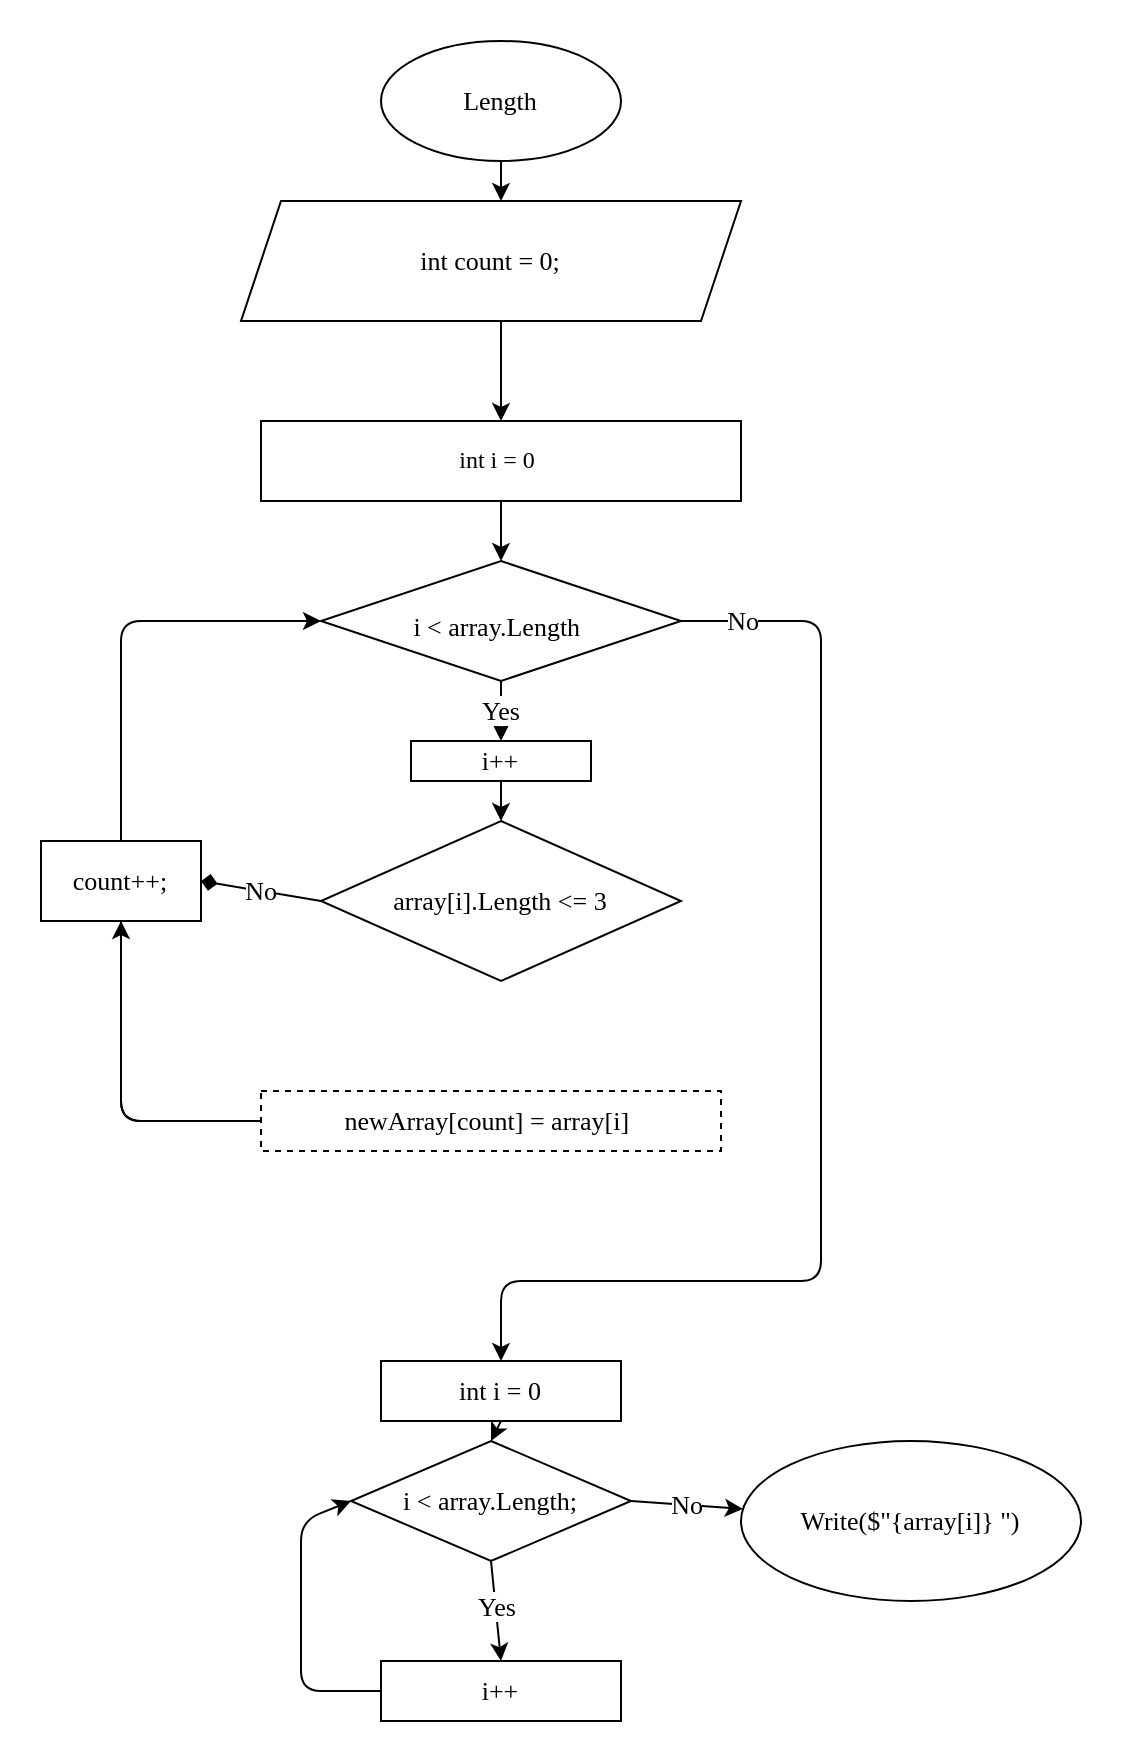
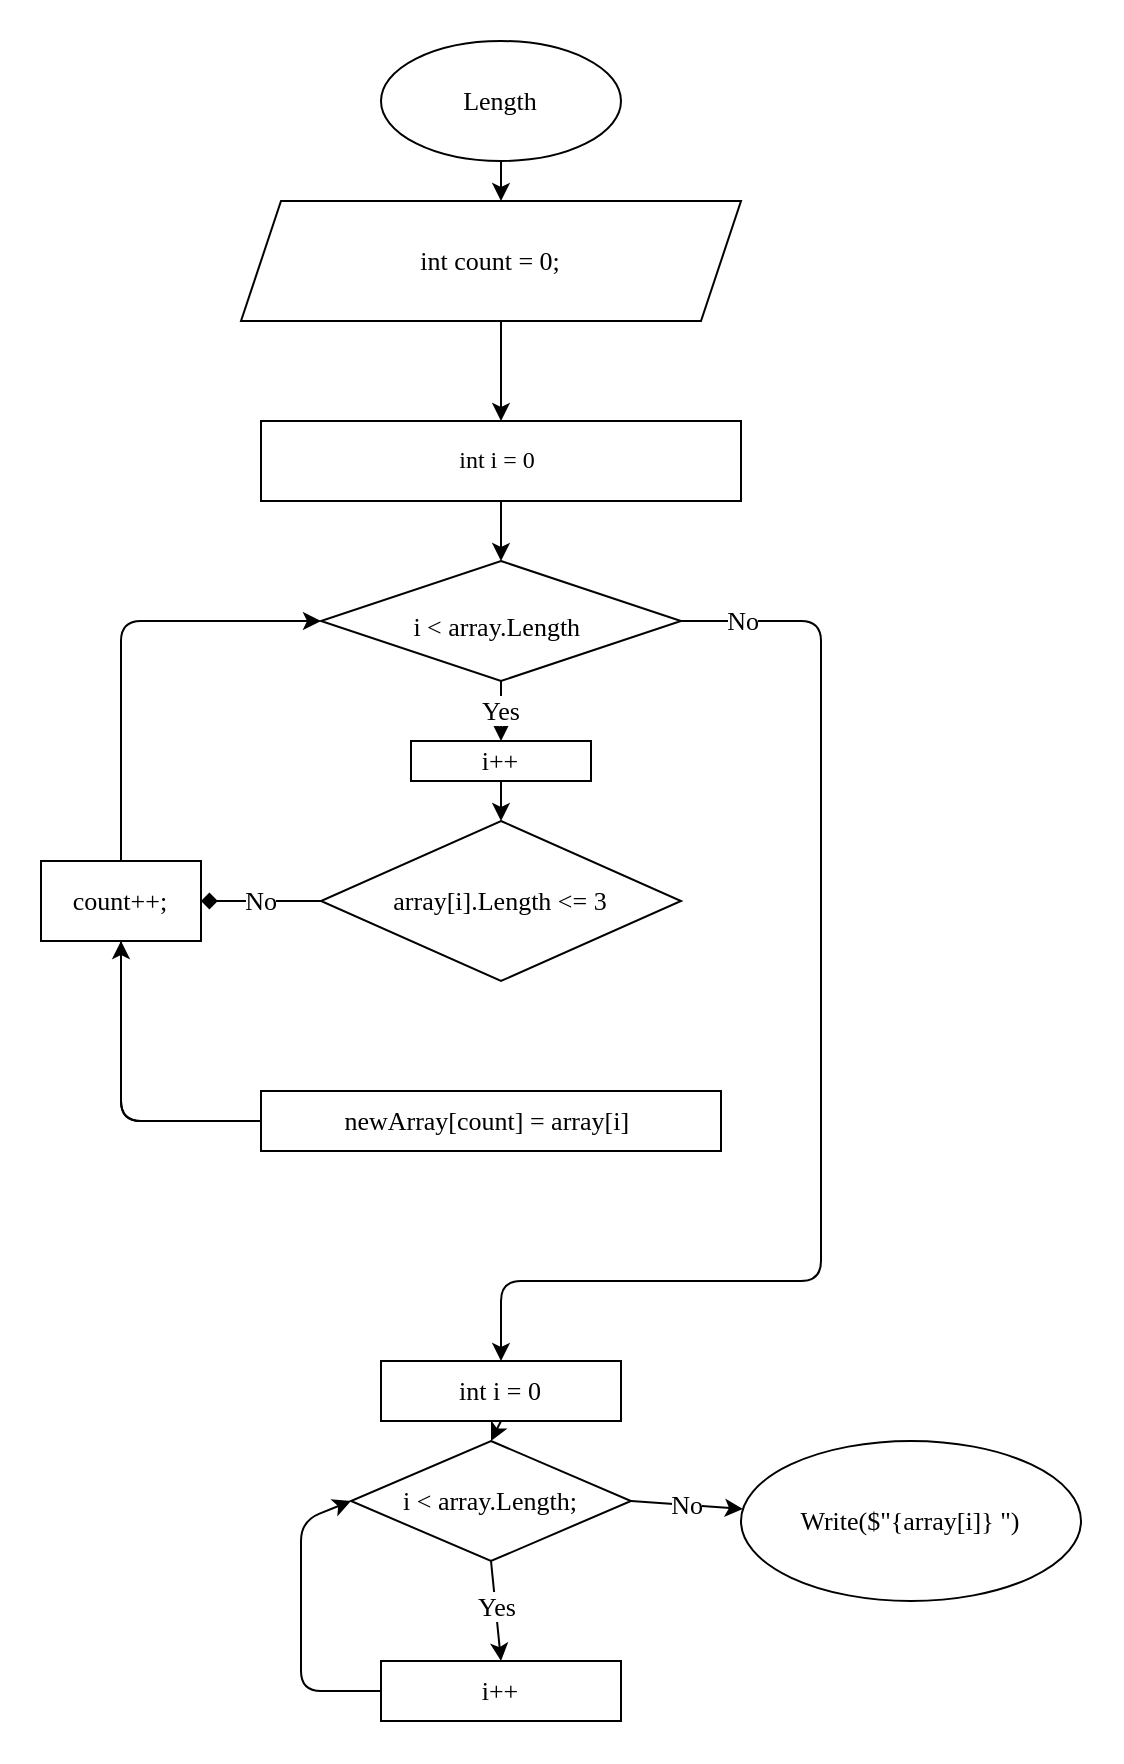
node "count++;": moved (121, 881) -> (121, 901)
node "newArray[count] = array[i]": style dashed -> solid
